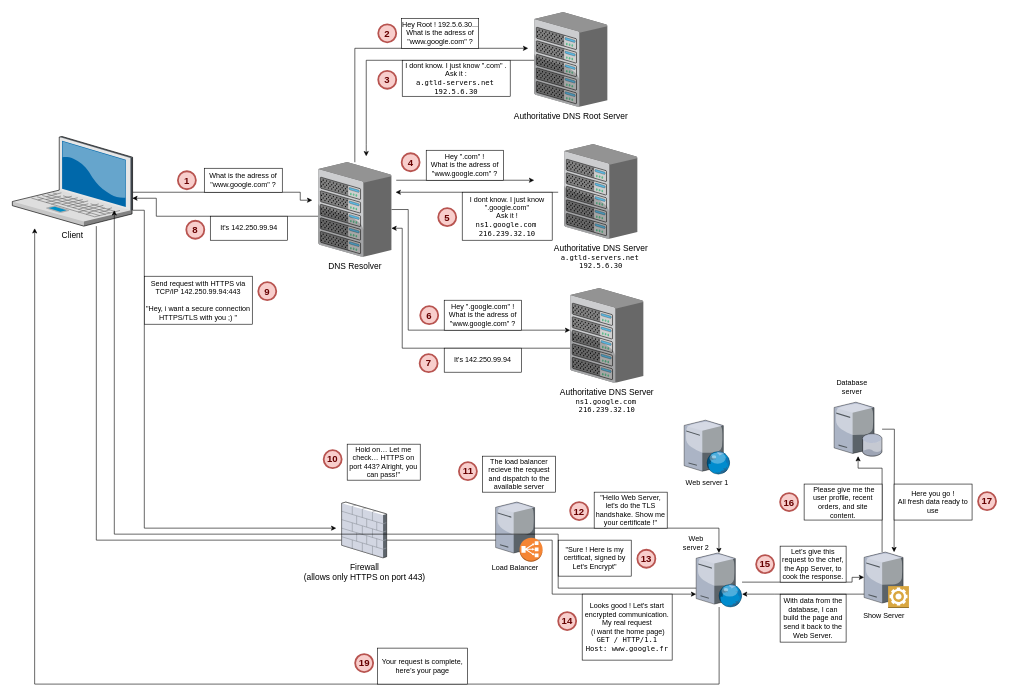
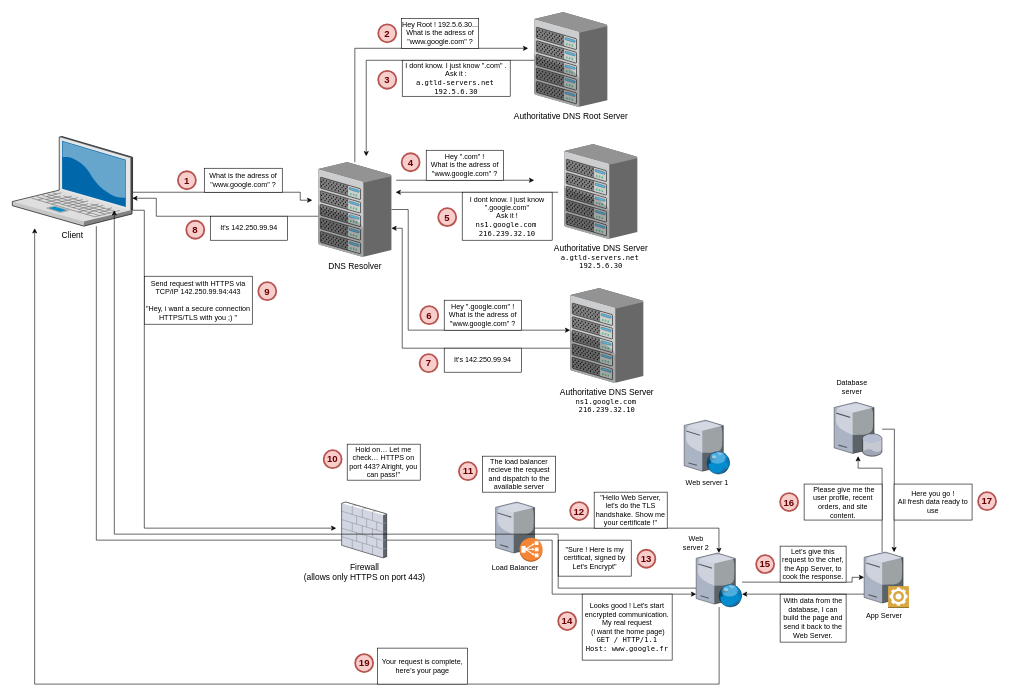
node "Show Server": label "Show Server" -> "App Server"
